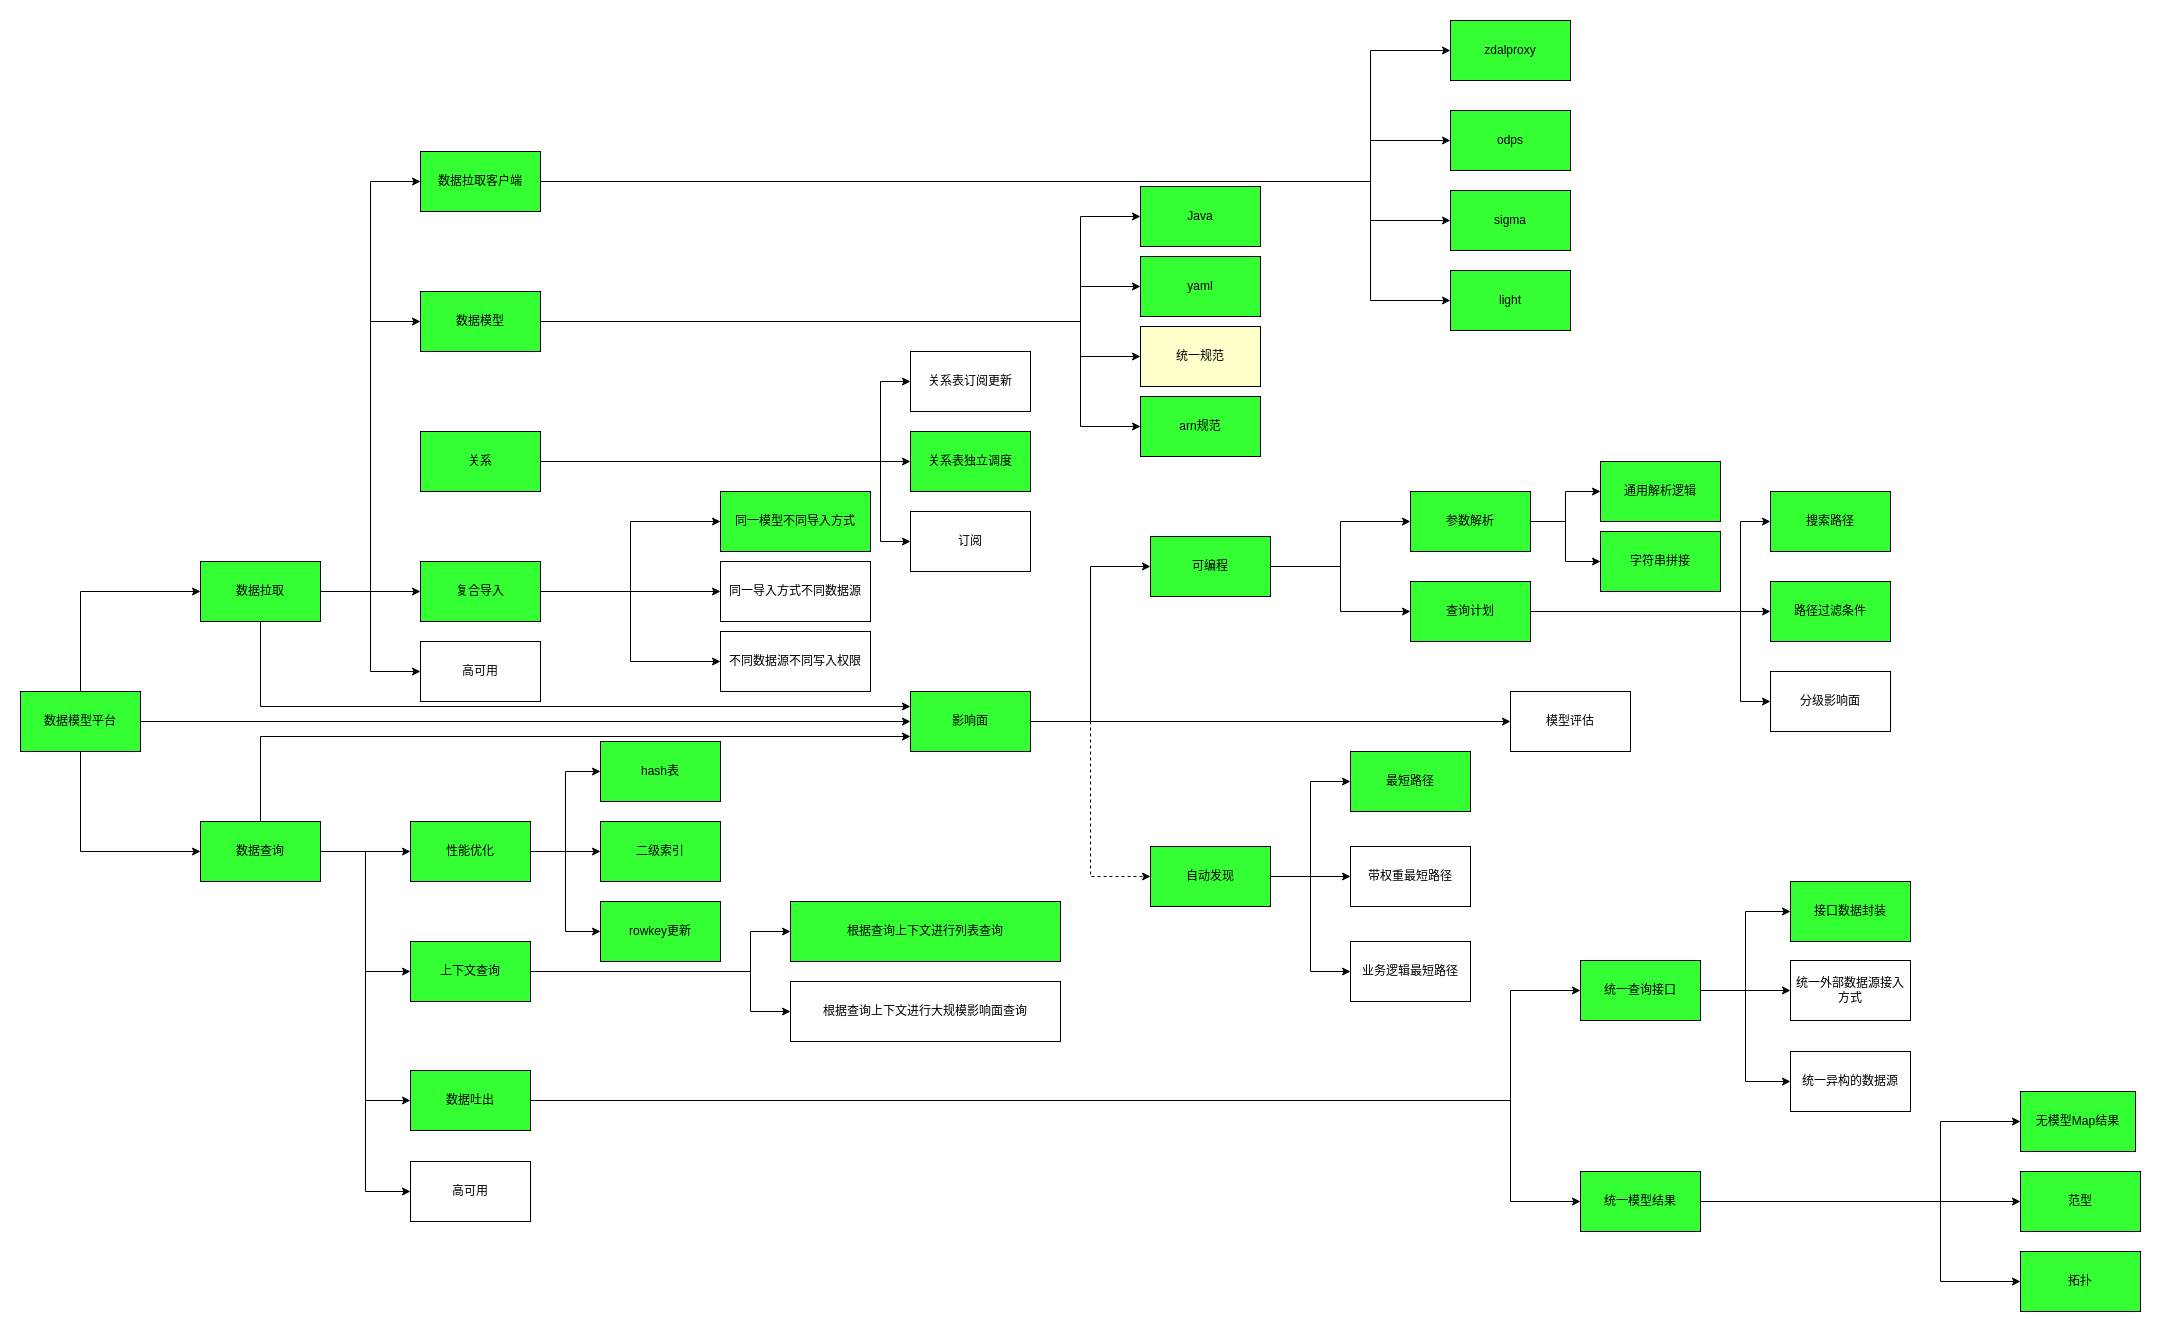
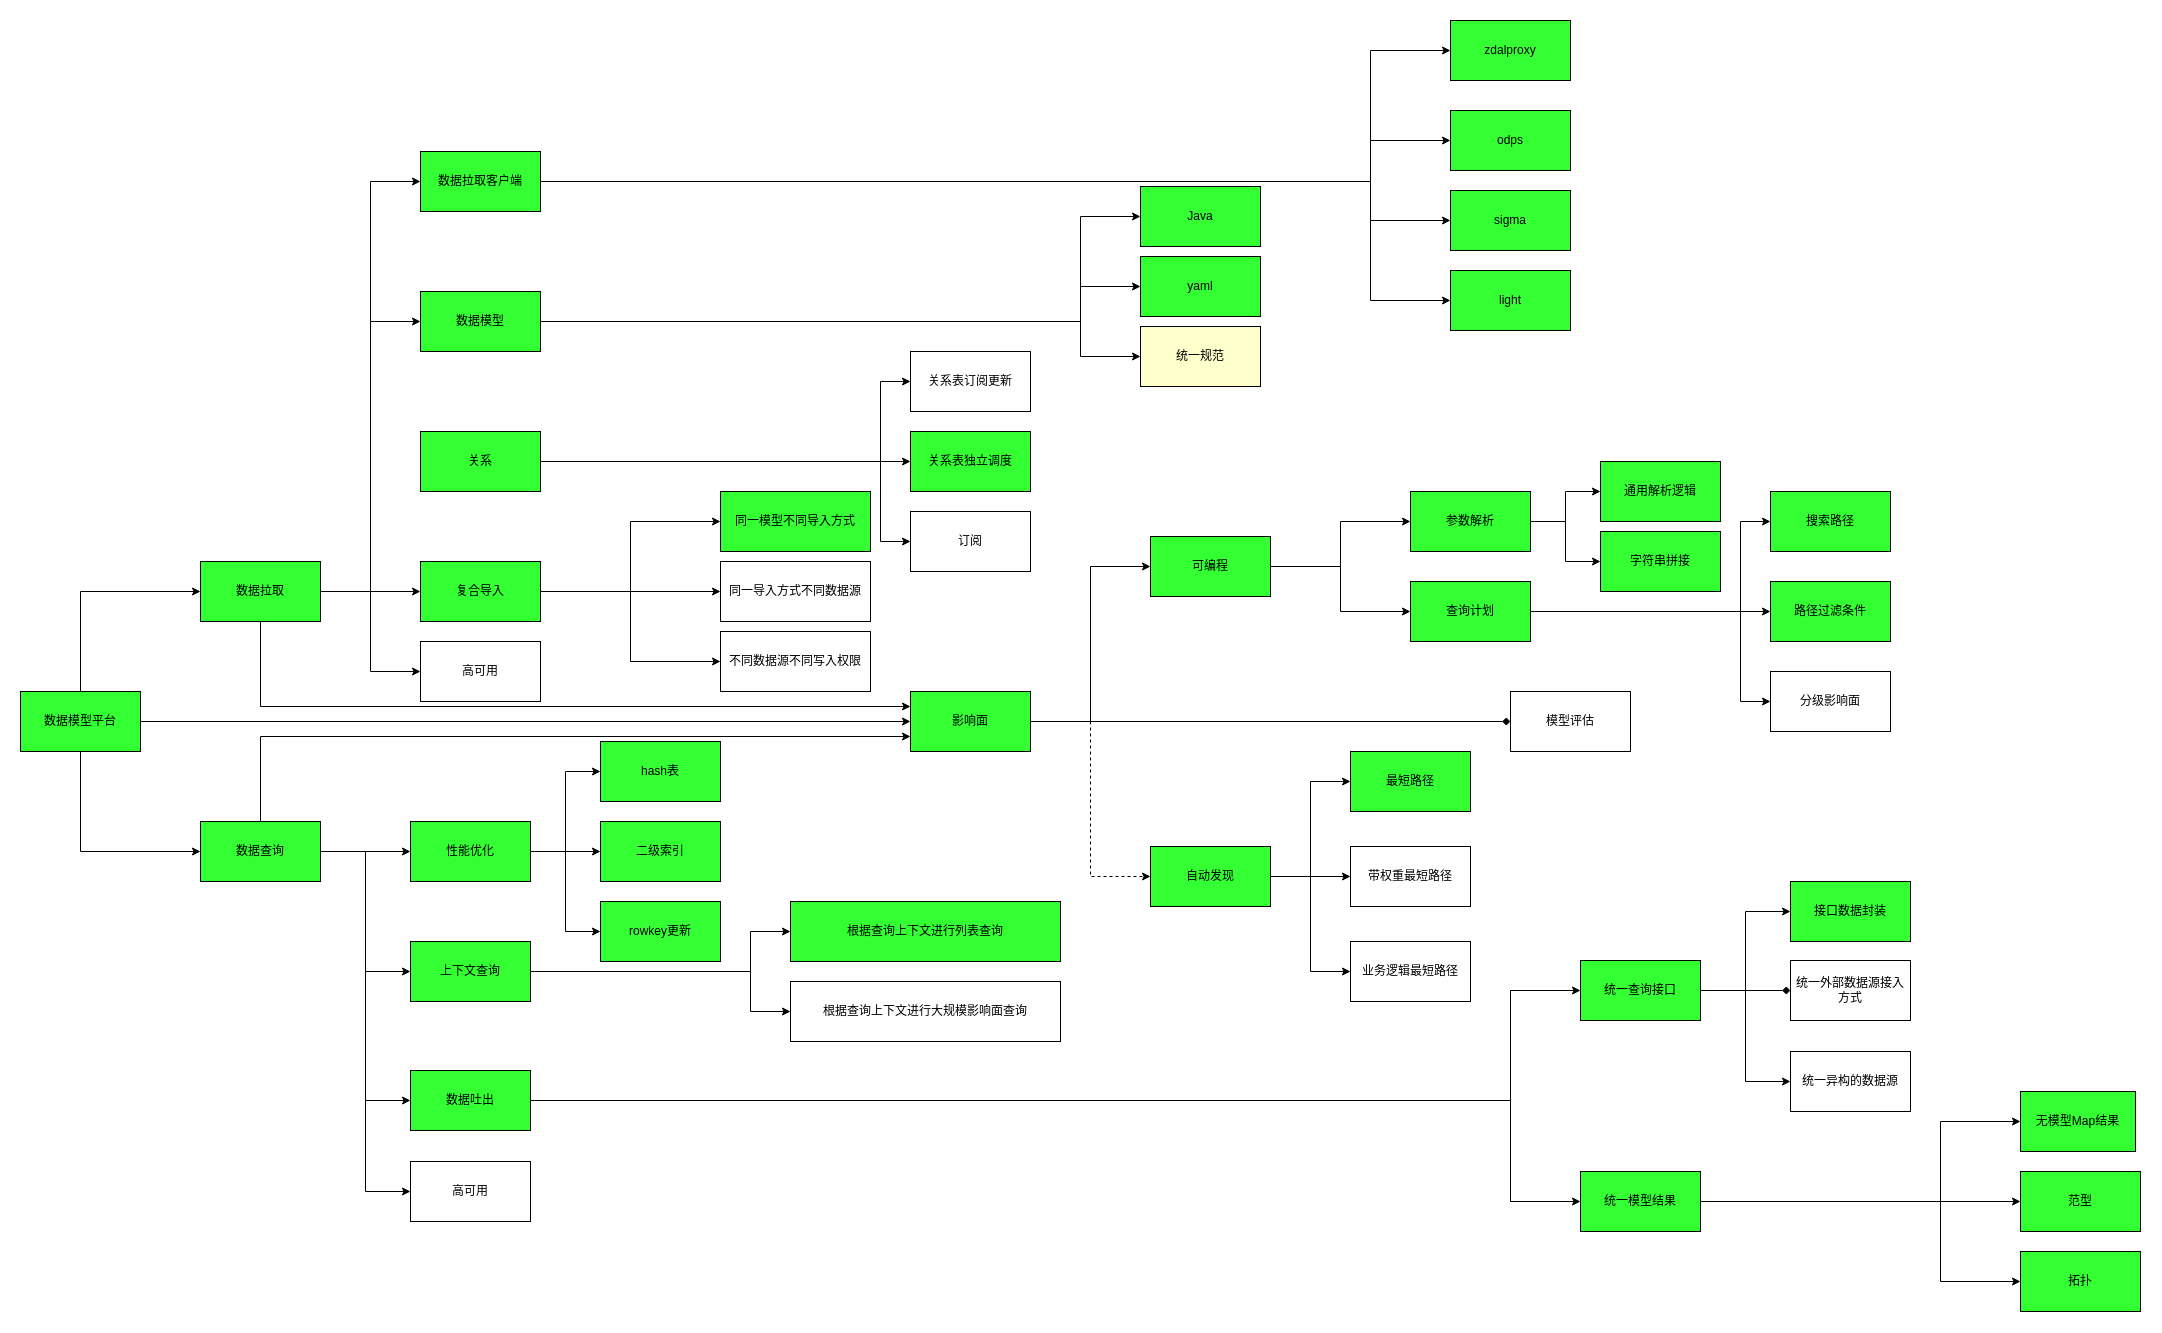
edge "数据模型" -> "arn规范": removed
node "arn规范": removed
edge "影响面" -> "模型评估": arrowhead classic -> diamond
edge "统一查询接口" -> "统一外部数据源接入方式": arrowhead classic -> diamond
